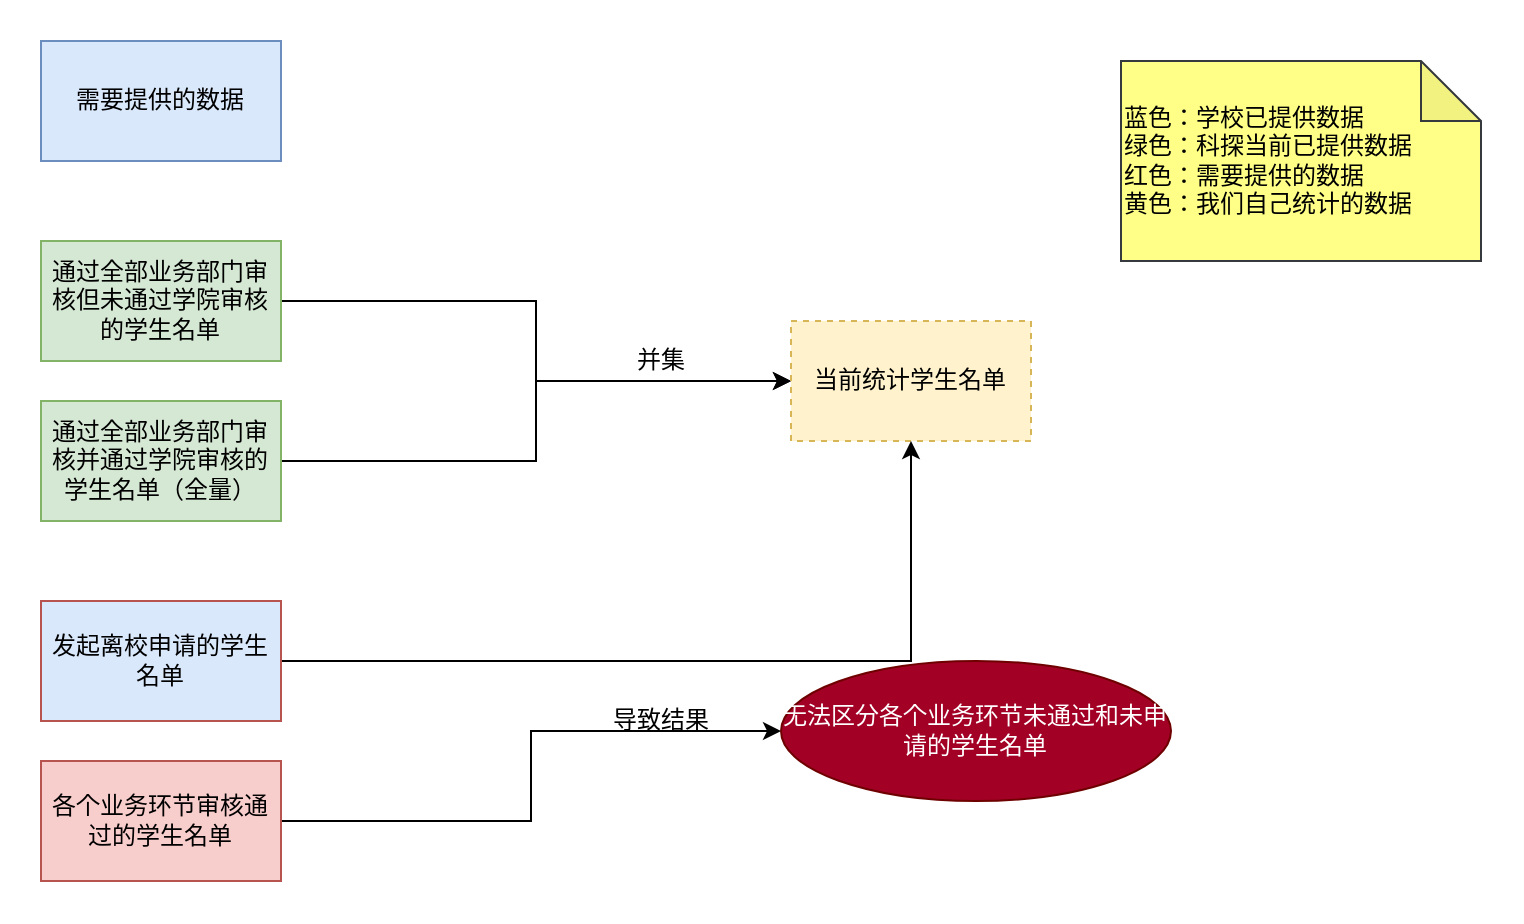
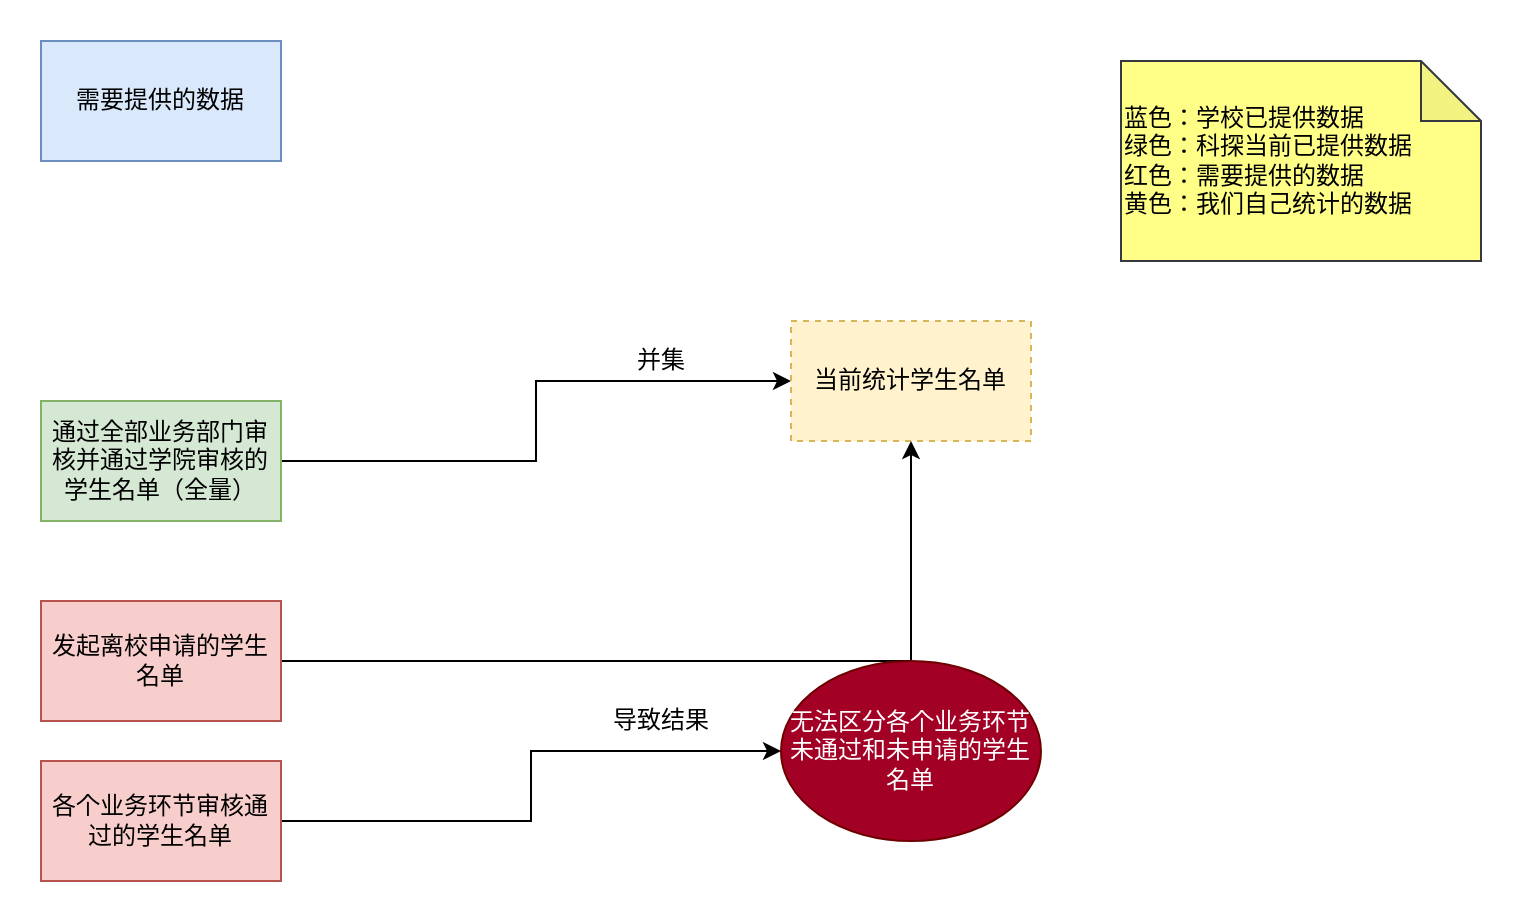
node "通过全部业务部门审核但未通过学院审核的学生名单": removed
edge "通过全部业务部门审核但未通过学院审核的学生名单" -> "当前统计学生名单": removed
node "发起离校申请的学生名单": fillcolor #dae8fc -> #f8cecc
node "无法区分各个业务环节未通过和未申请的学生名单": size 390x140 -> 260x180
